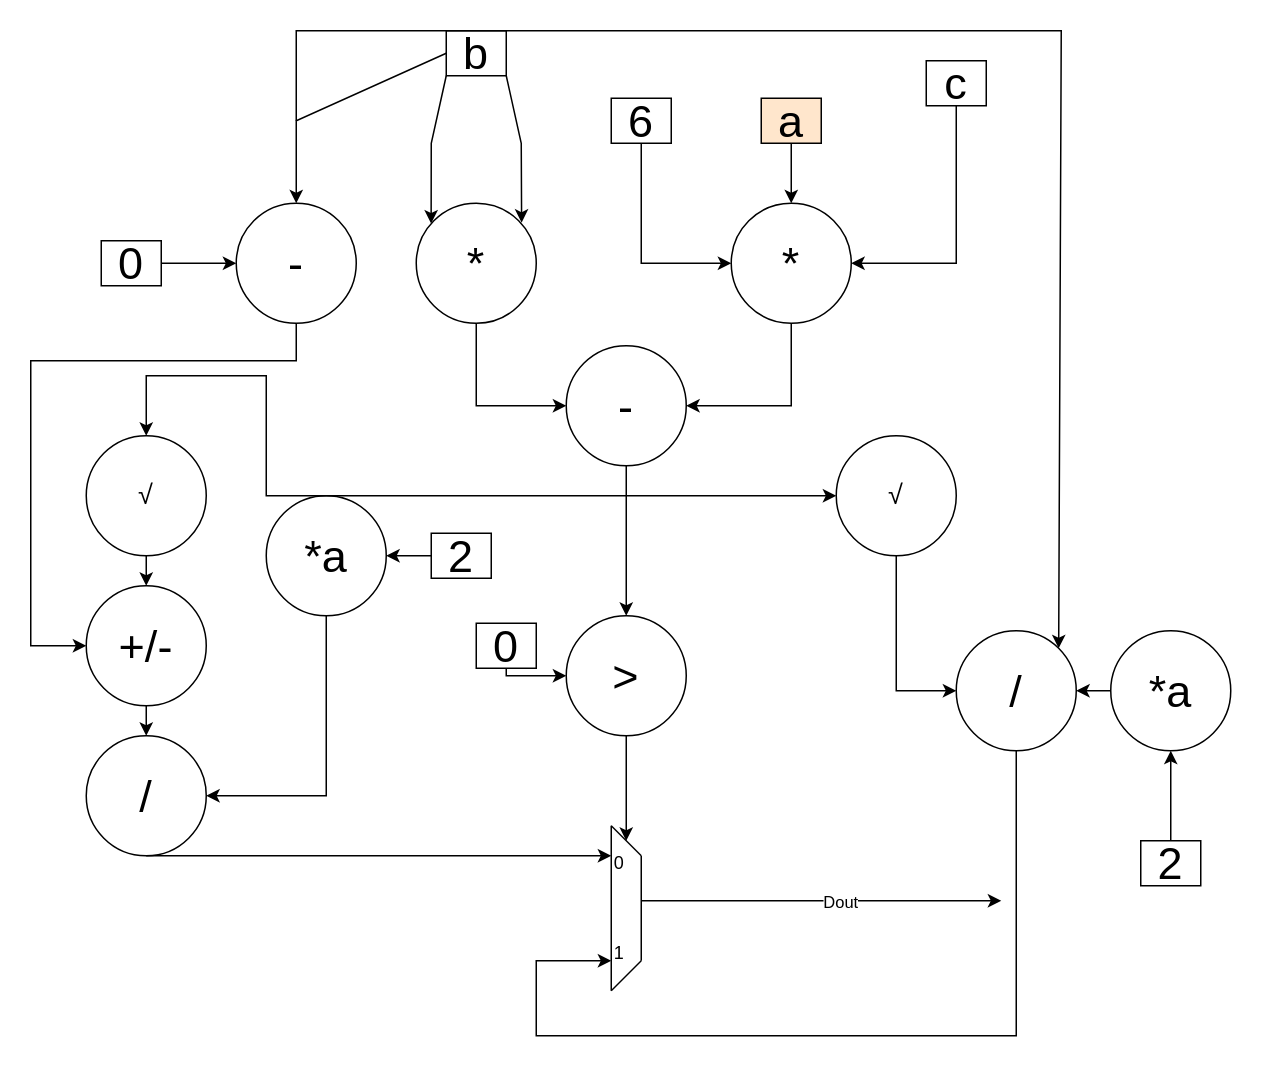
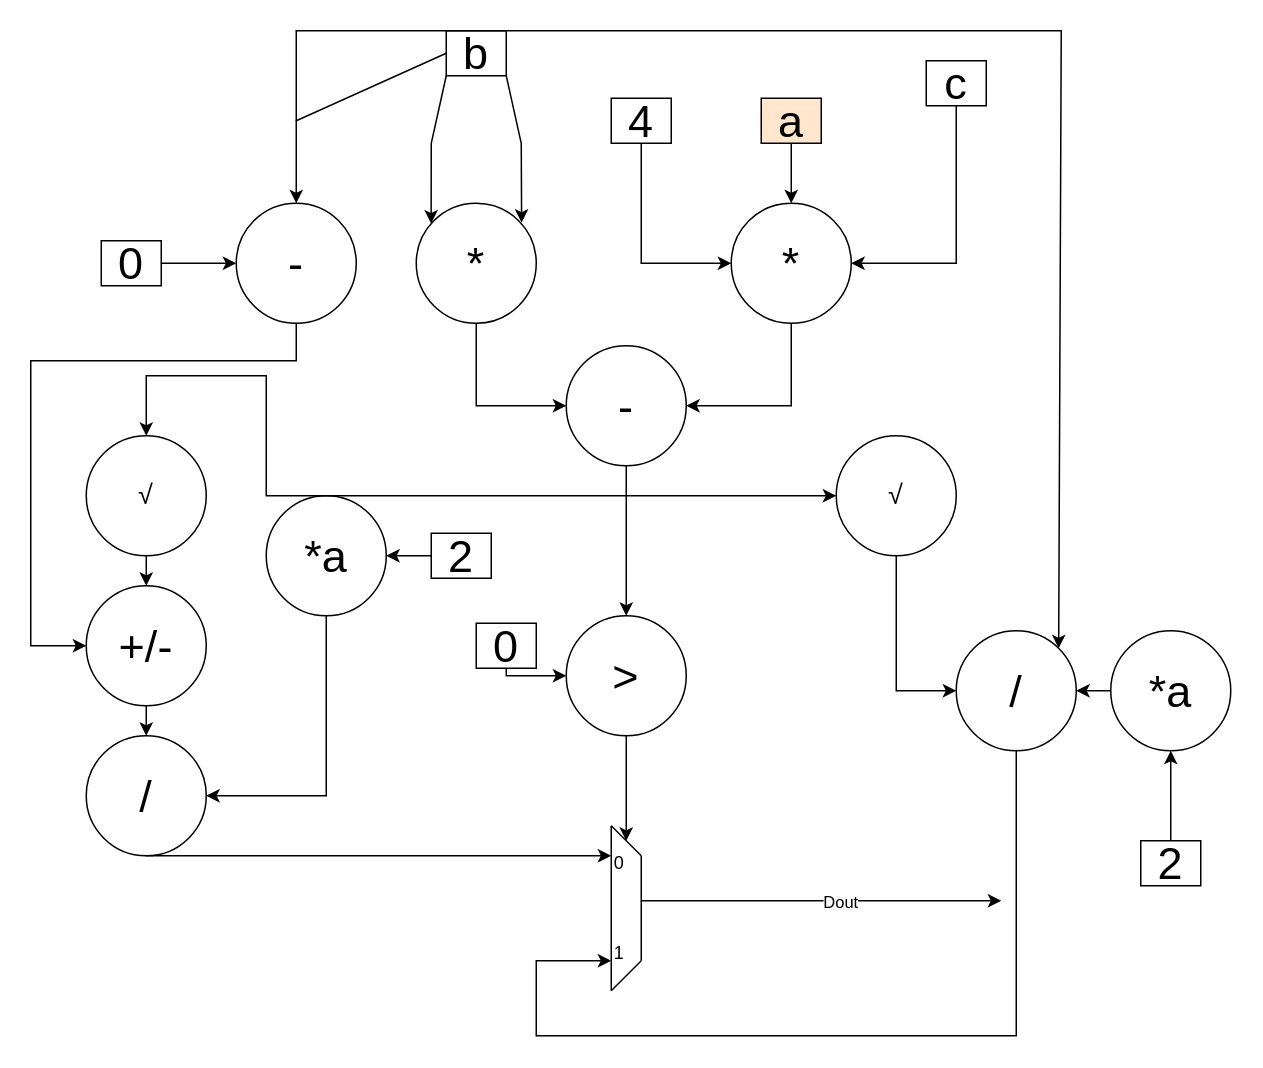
node "6": label "6" -> "4"
